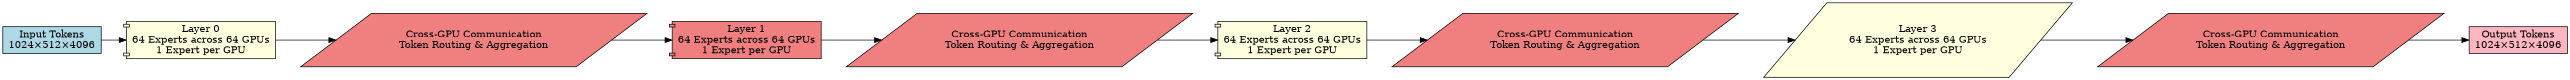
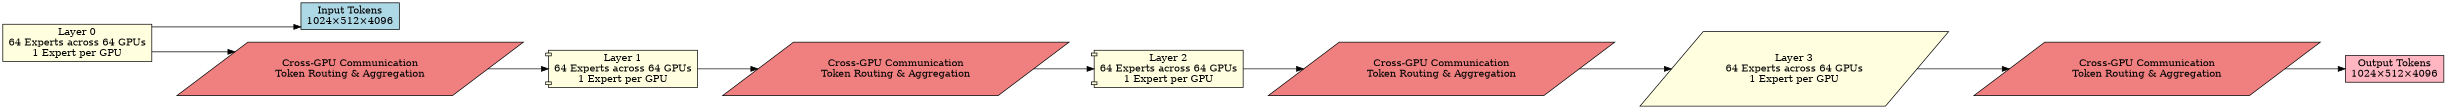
edge "Input Tokens 1024×512×4096" -> "Layer 0 64 Experts across 64 GPUs 1 Expert per GPU": reversed
node "Layer 0 64 Experts across 64 GPUs 1 Expert per GPU": shape component -> box
node "Layer 1 64 Experts across 64 GPUs 1 Expert per GPU": fillcolor lightcoral -> lightyellow
